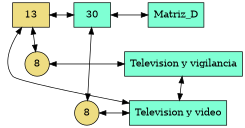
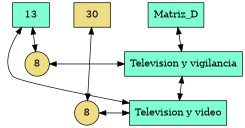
node "13": fillcolor lightgoldenrod -> aquamarine
edge "13" -- "30": removed
node "30": fillcolor aquamarine -> lightgoldenrod
edge "30" -- "Matriz_D": now "Television y vigilancia" -- "Matriz_D"
